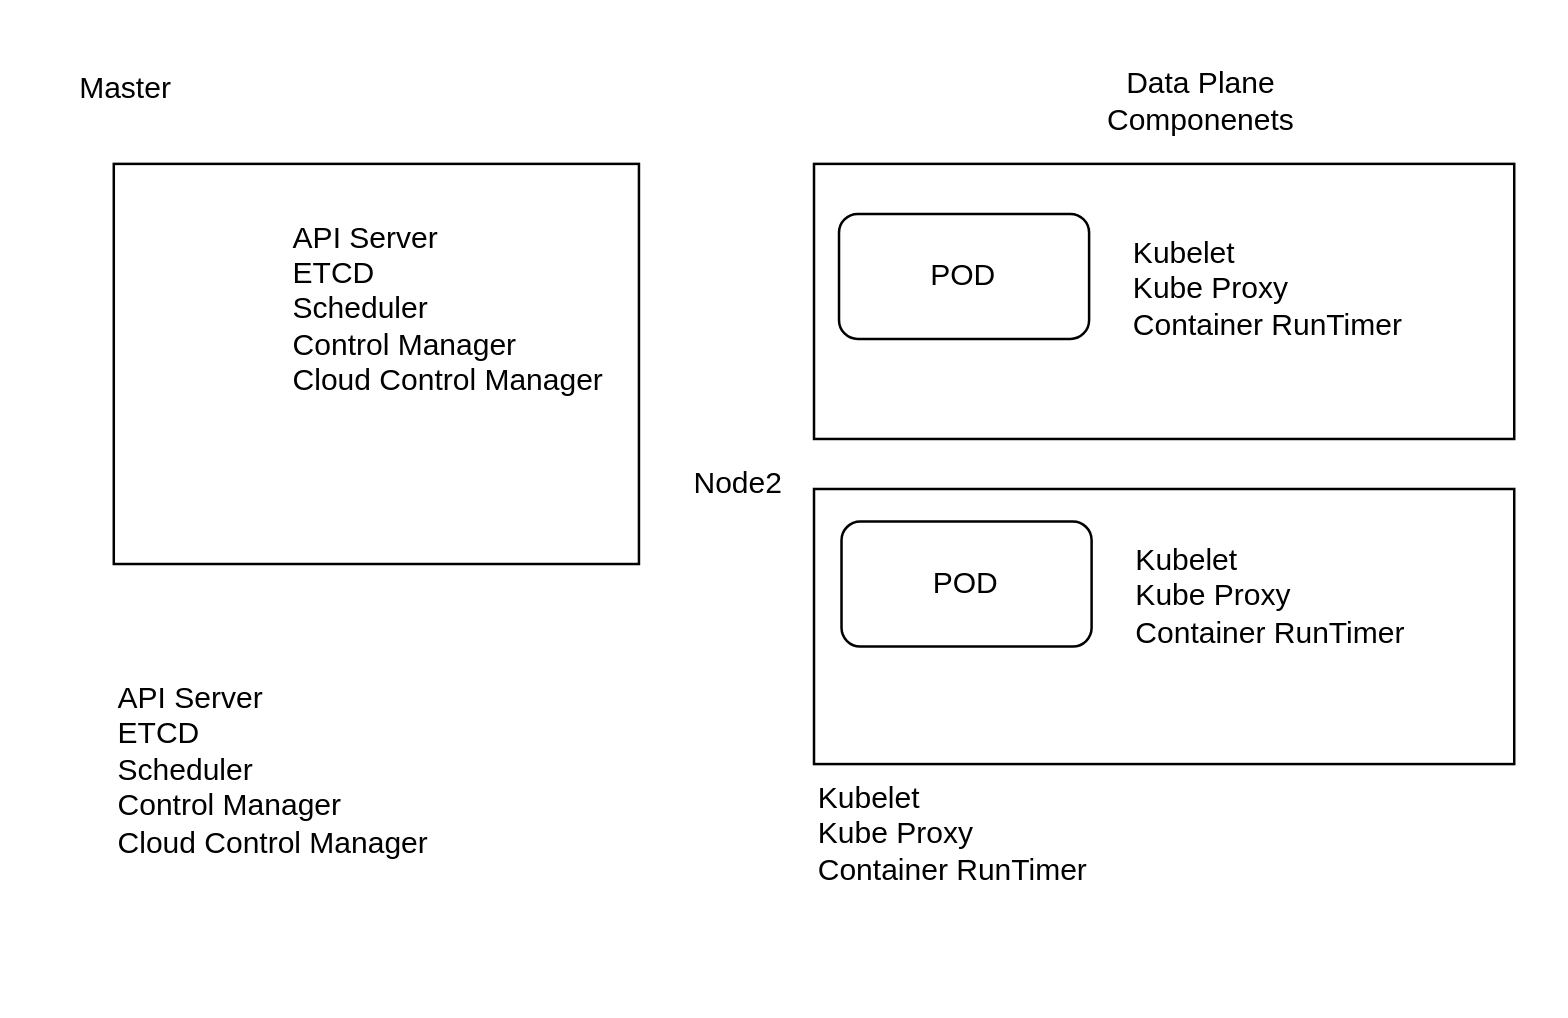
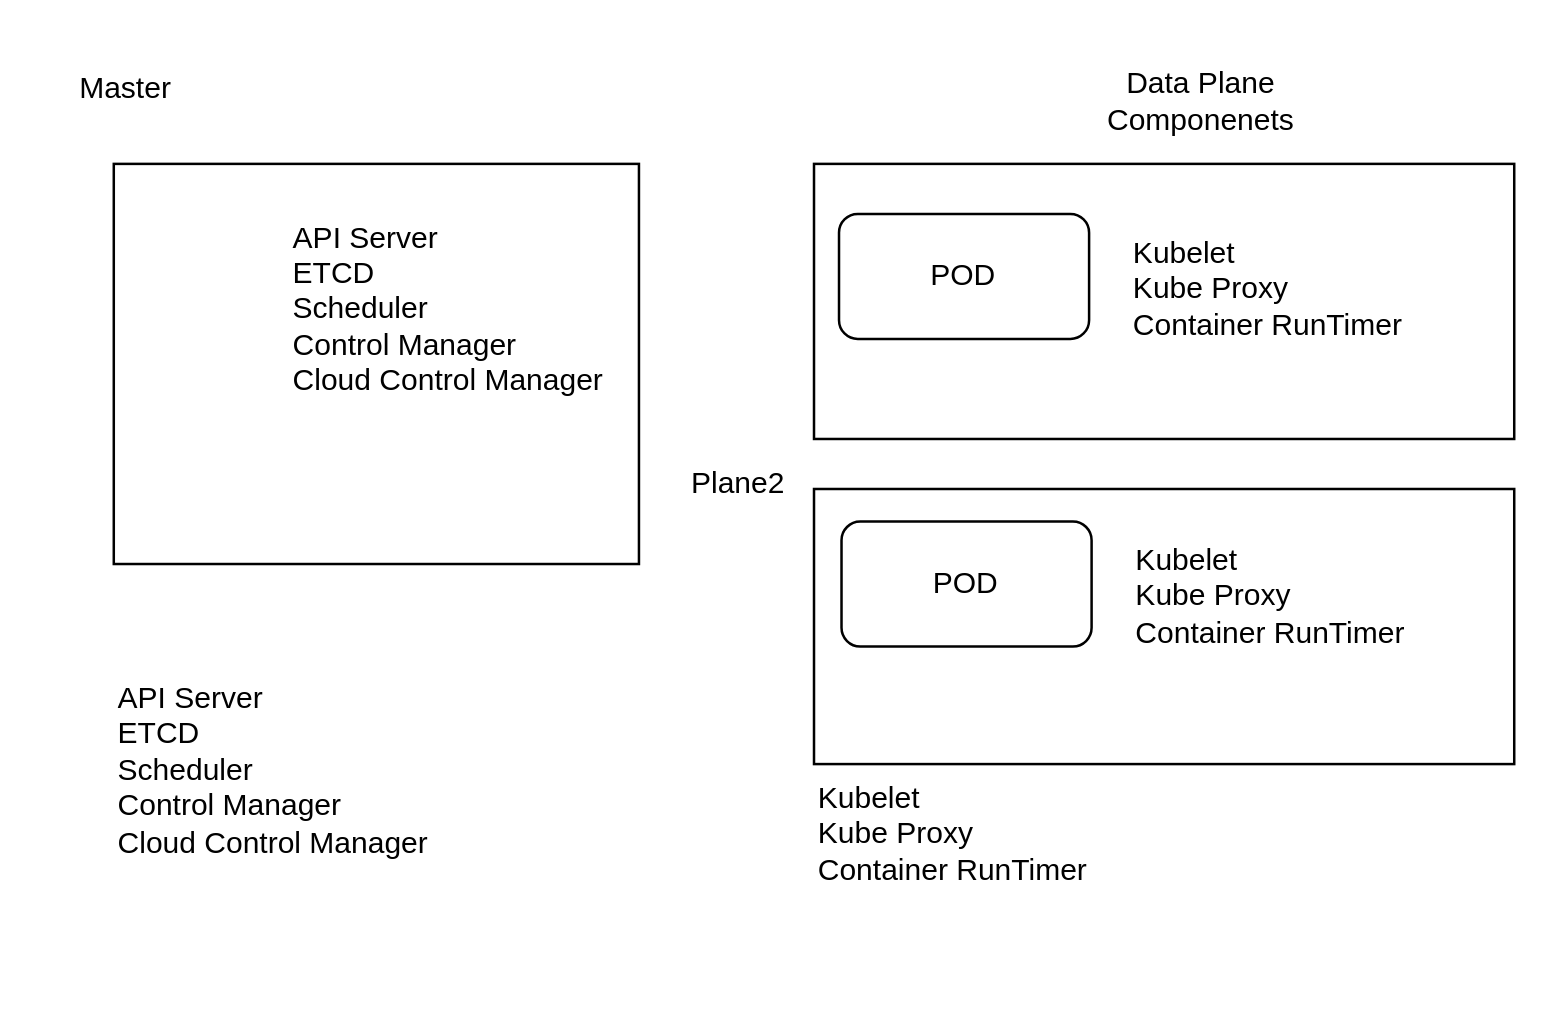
node "Node2": label "Node2" -> "Plane2"
